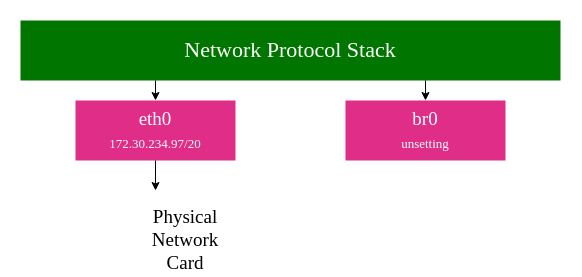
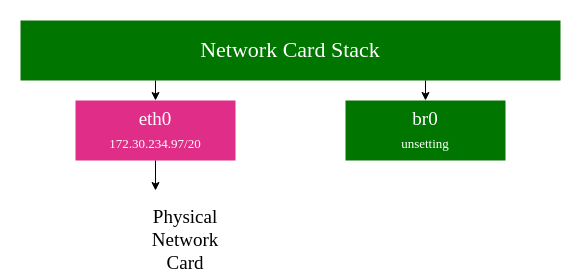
node "Network Protocol Stack": label "Network Protocol Stack" -> "Network Card Stack"
node "br0 unsetting": fillcolor #e02d87 -> #007500
